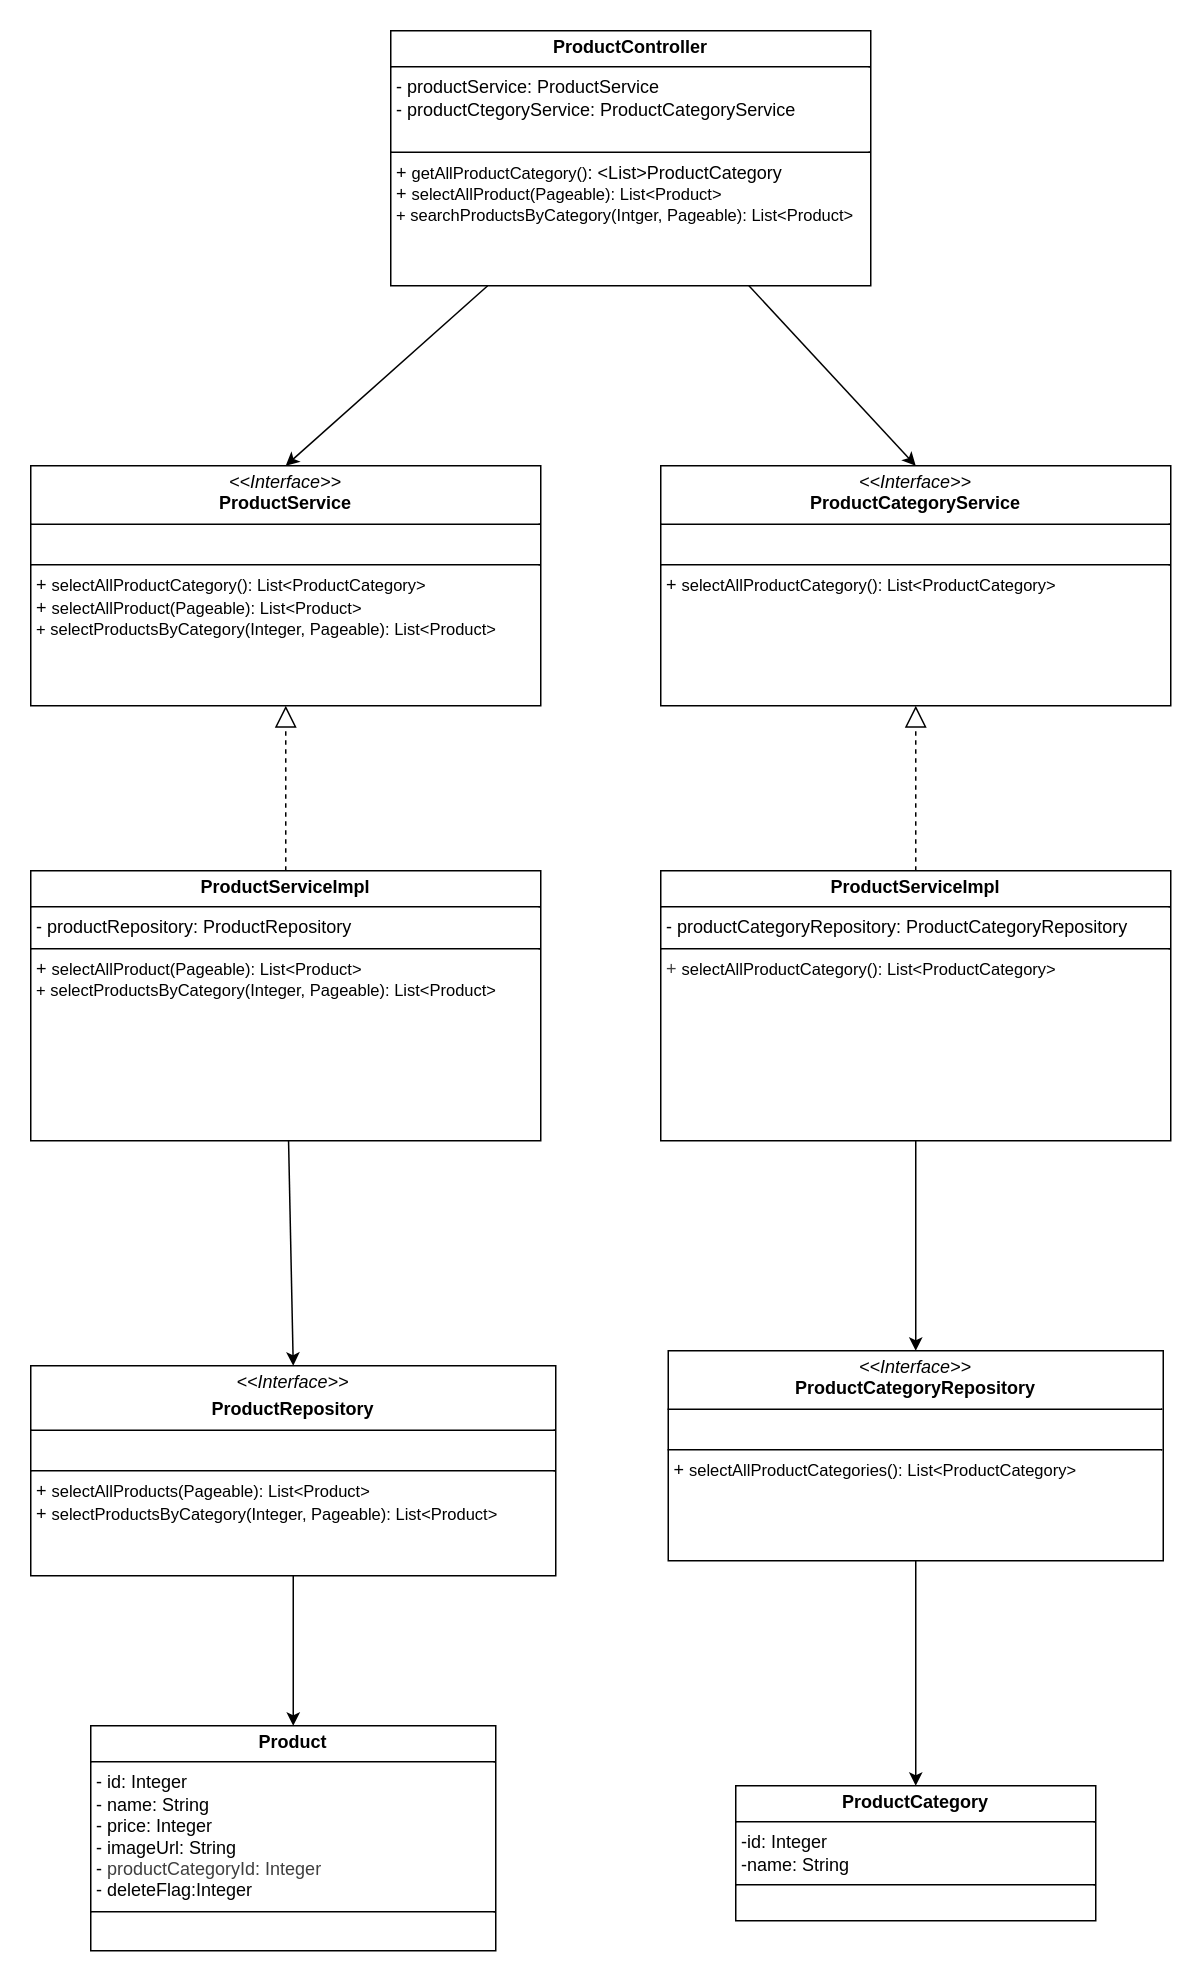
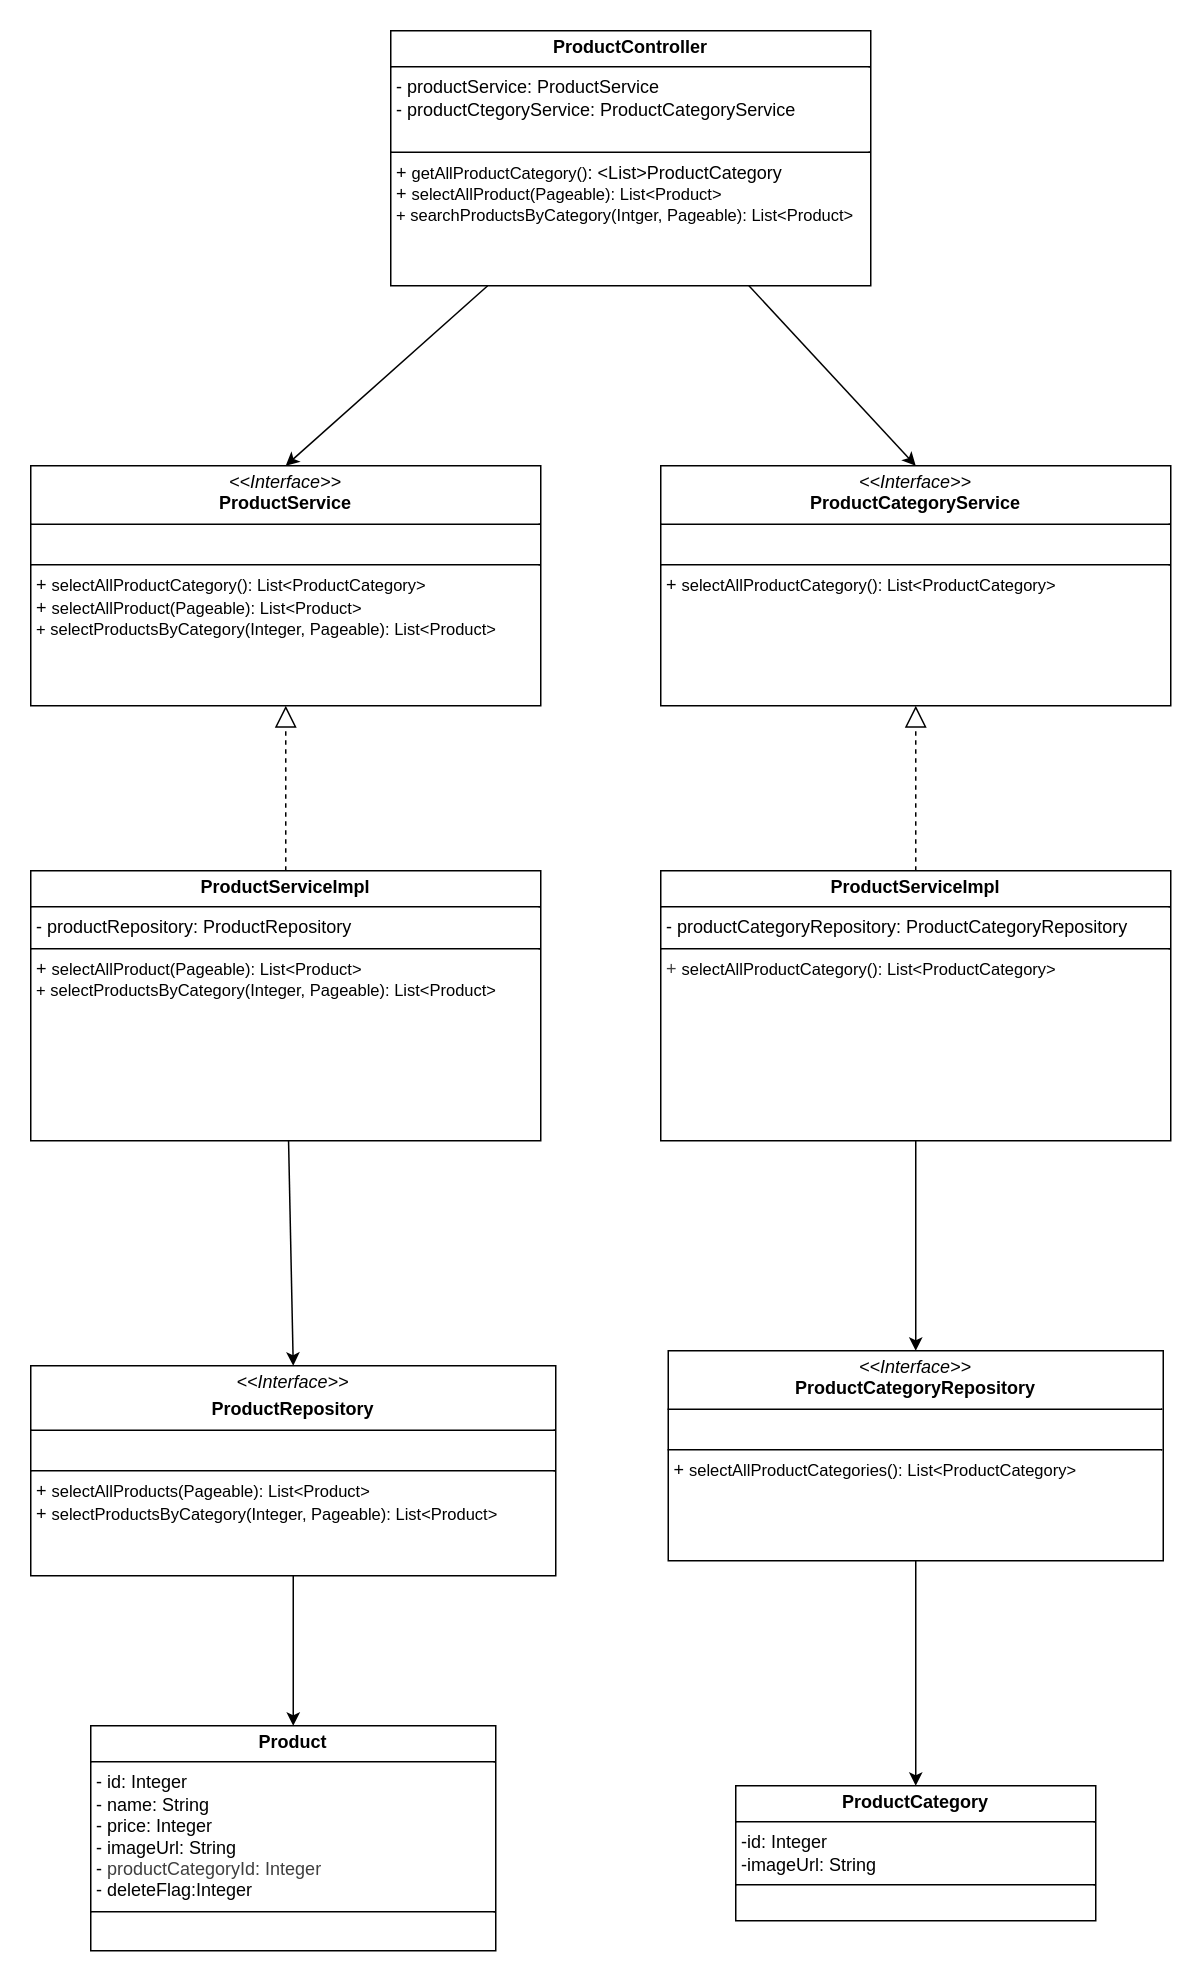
node "ProductCategory -id: Integer -name: String": label "ProductCategory -id: Integer -name: String" -> "ProductCategory -id: Integer -imageUrl: String"
